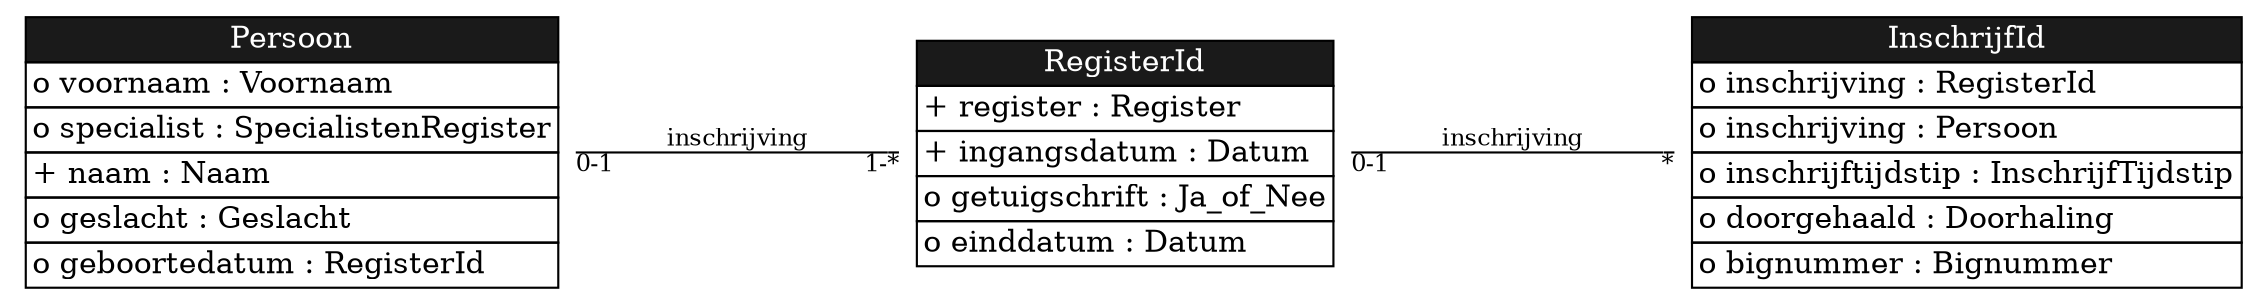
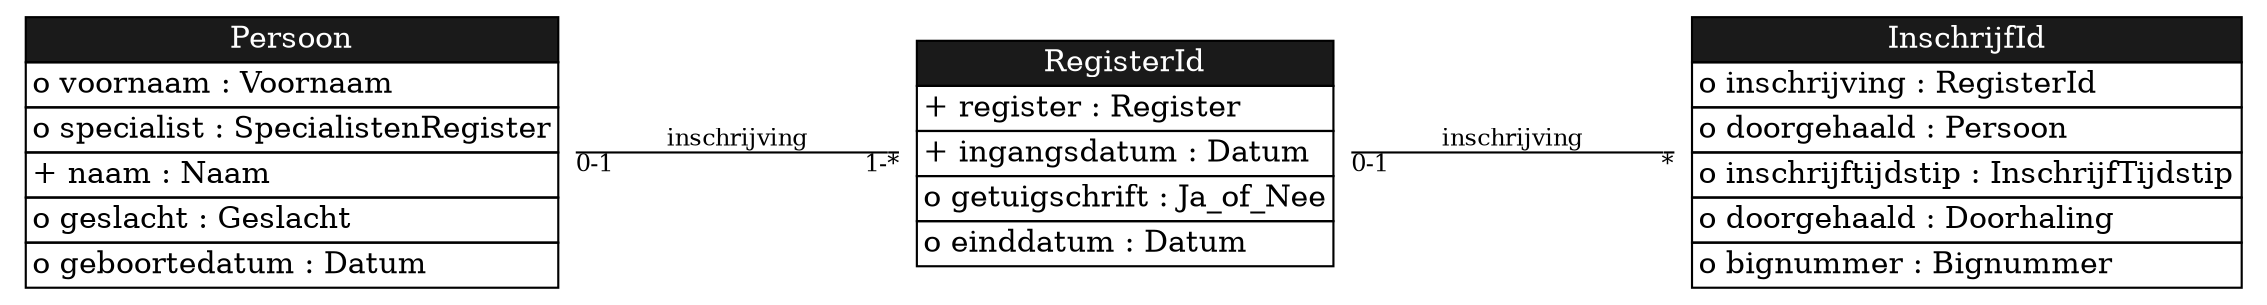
node "InschrijfId": text "o inschrijving : Persoon" -> "o doorgehaald : Persoon"
node "Persoon": text "o geboortedatum : RegisterId" -> "o geboortedatum : Datum"
